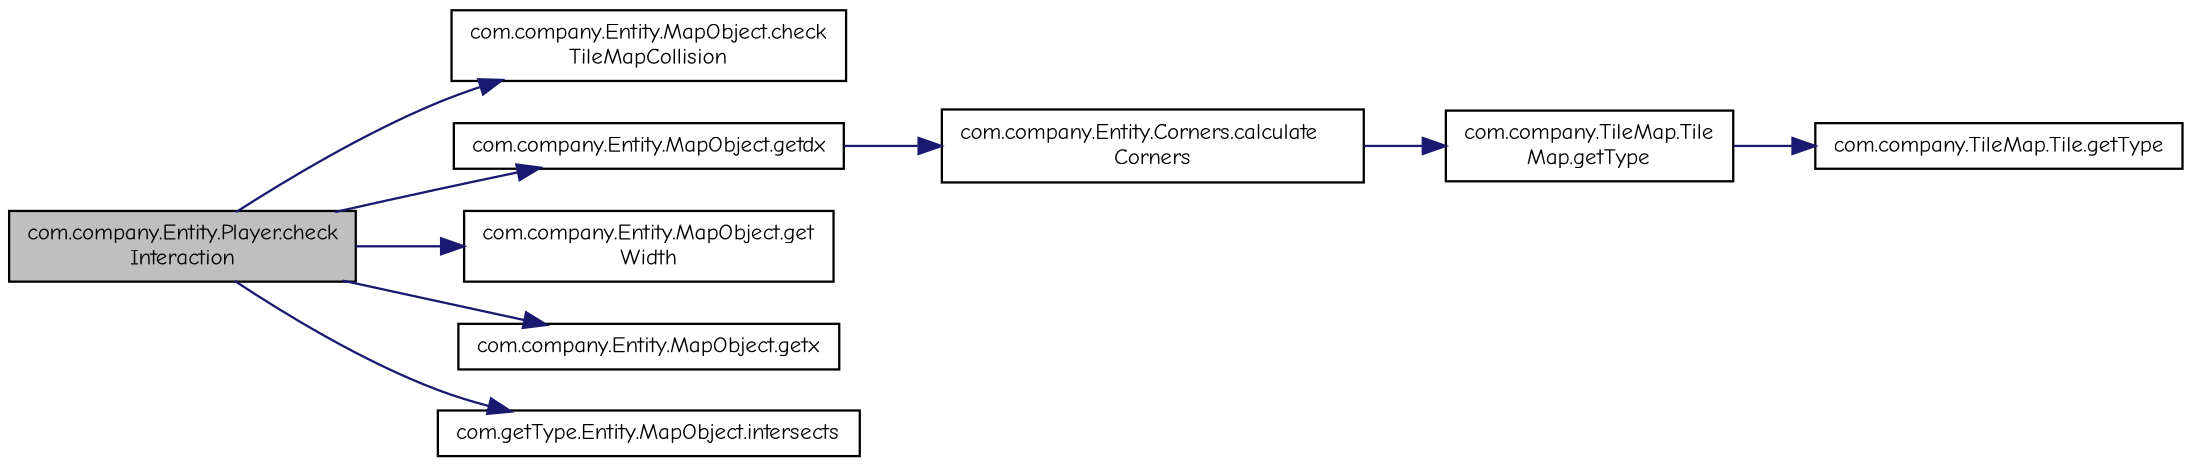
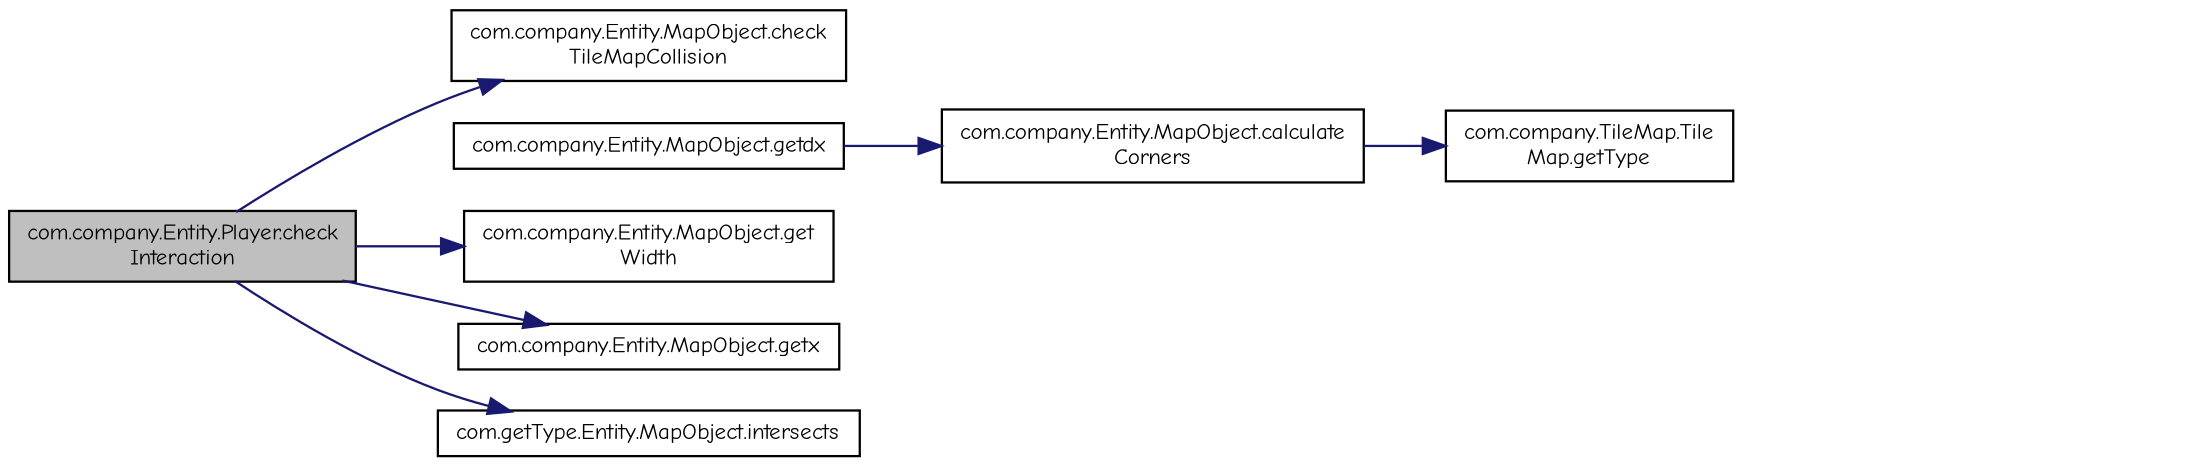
node "com.company.Entity.Corners.calculate Corners": label "com.company.Entity.Corners.calculate Corners" -> "com.company.Entity.MapObject.calculate Corners"
node "com.company.TileMap.Tile.getType": removed
edge "com.company.Entity.Player.check Interaction" -> "com.company.Entity.MapObject.getdx": removed
